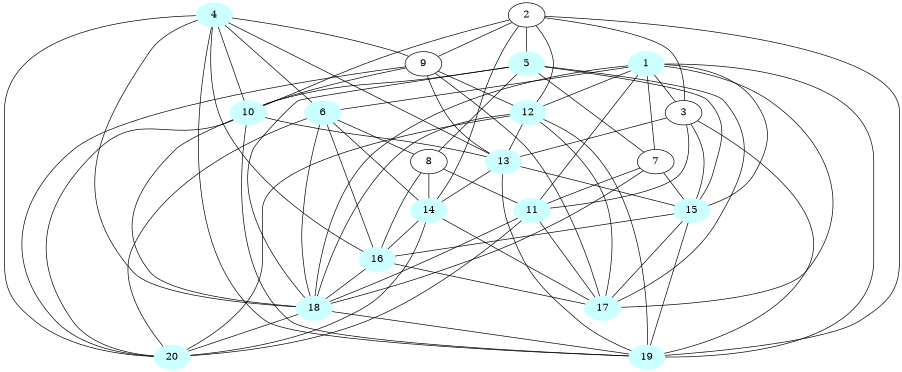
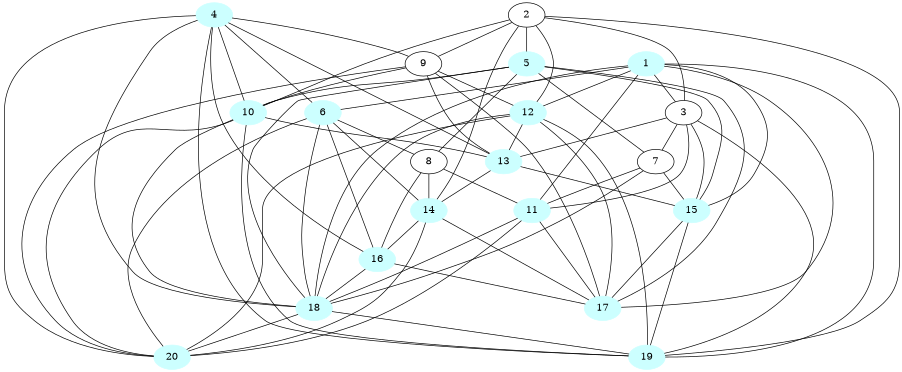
edge "1" -- "7": now "3" -- "7"
edge "15" -- "16": removed
edge "13" -- "19": removed
